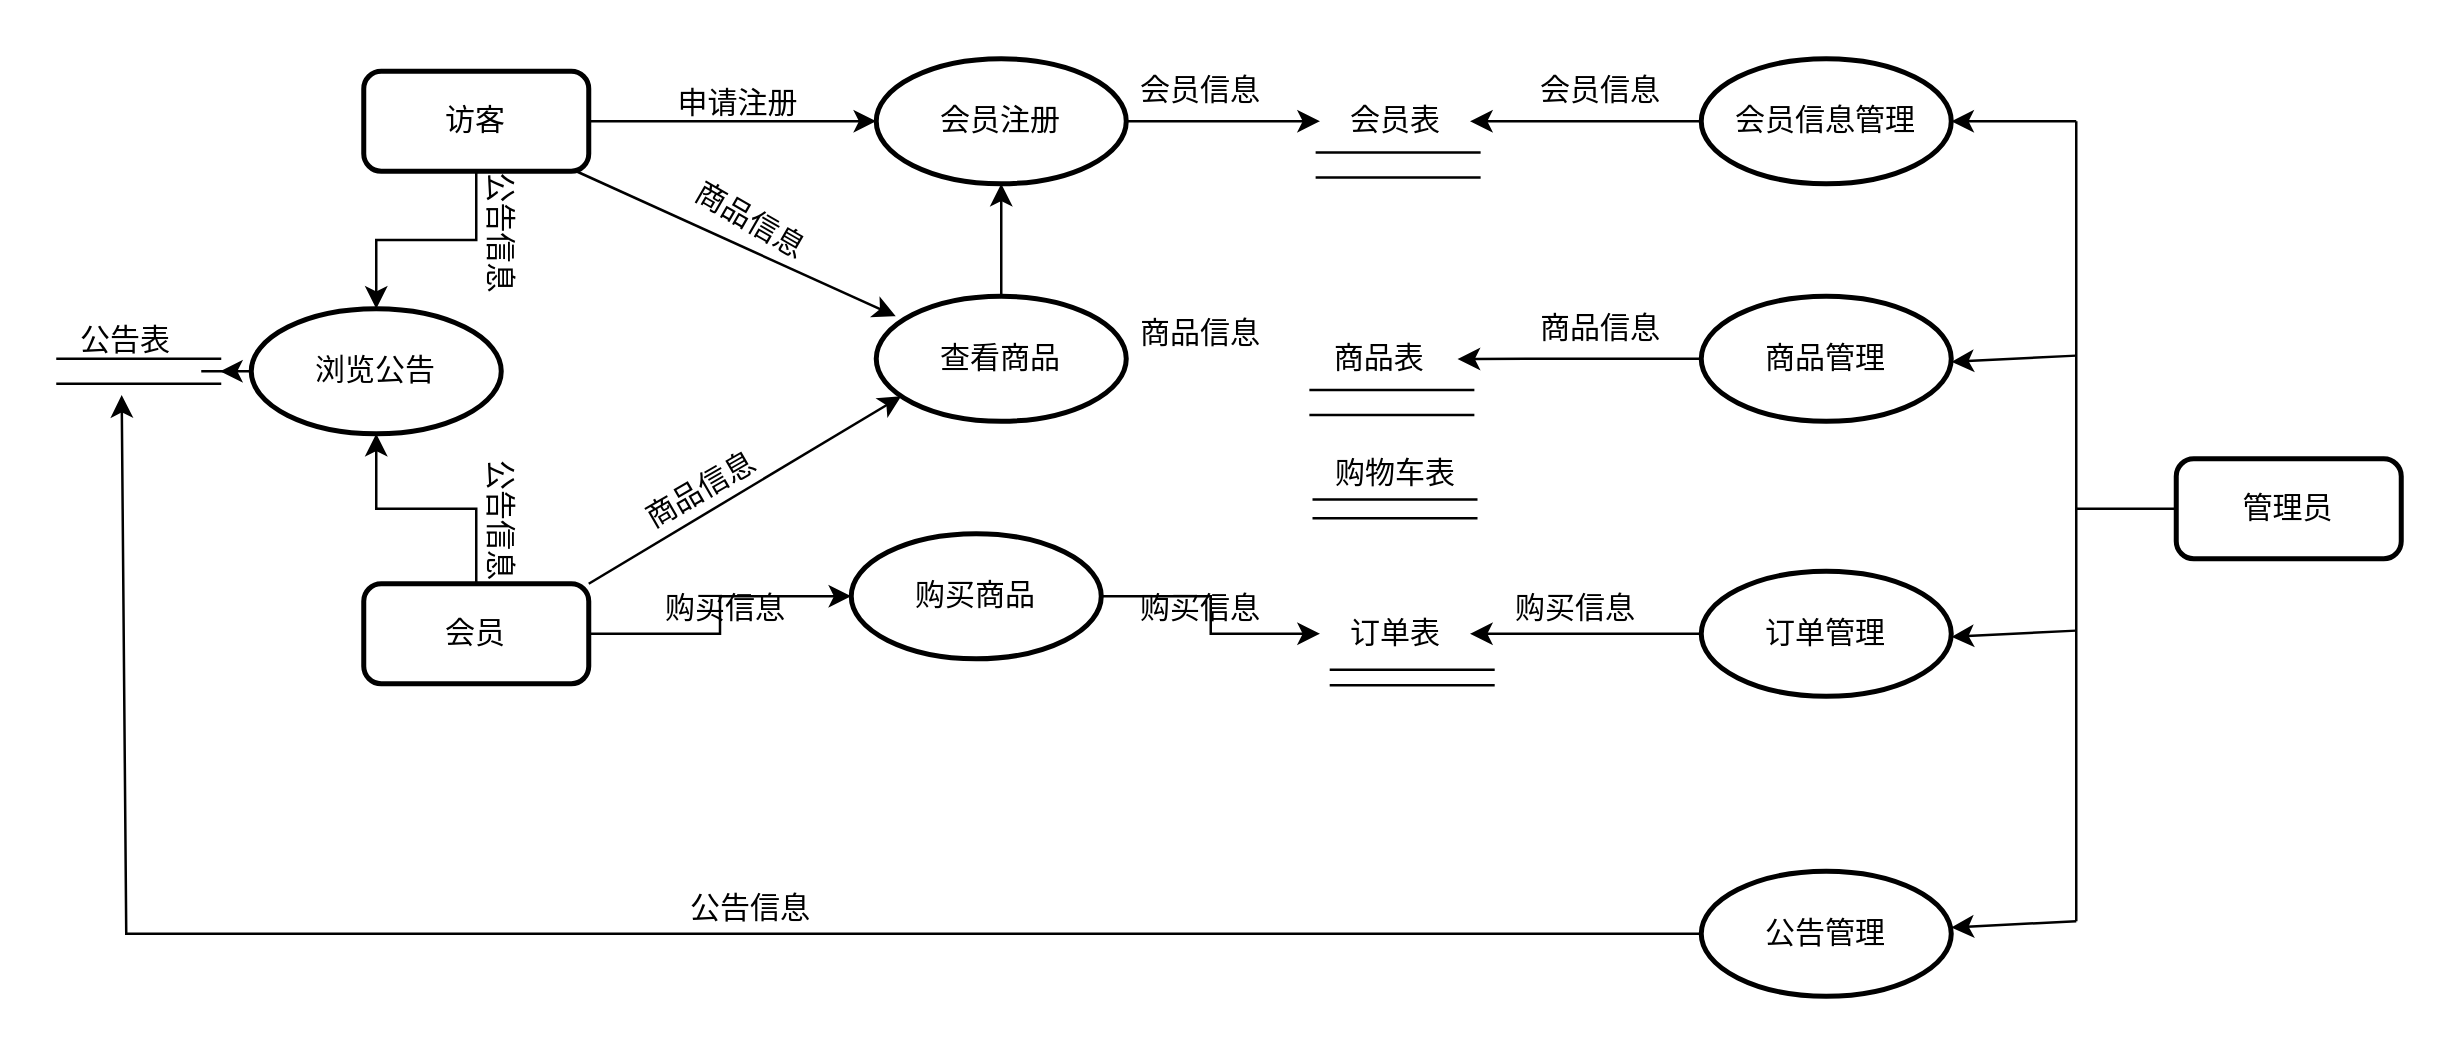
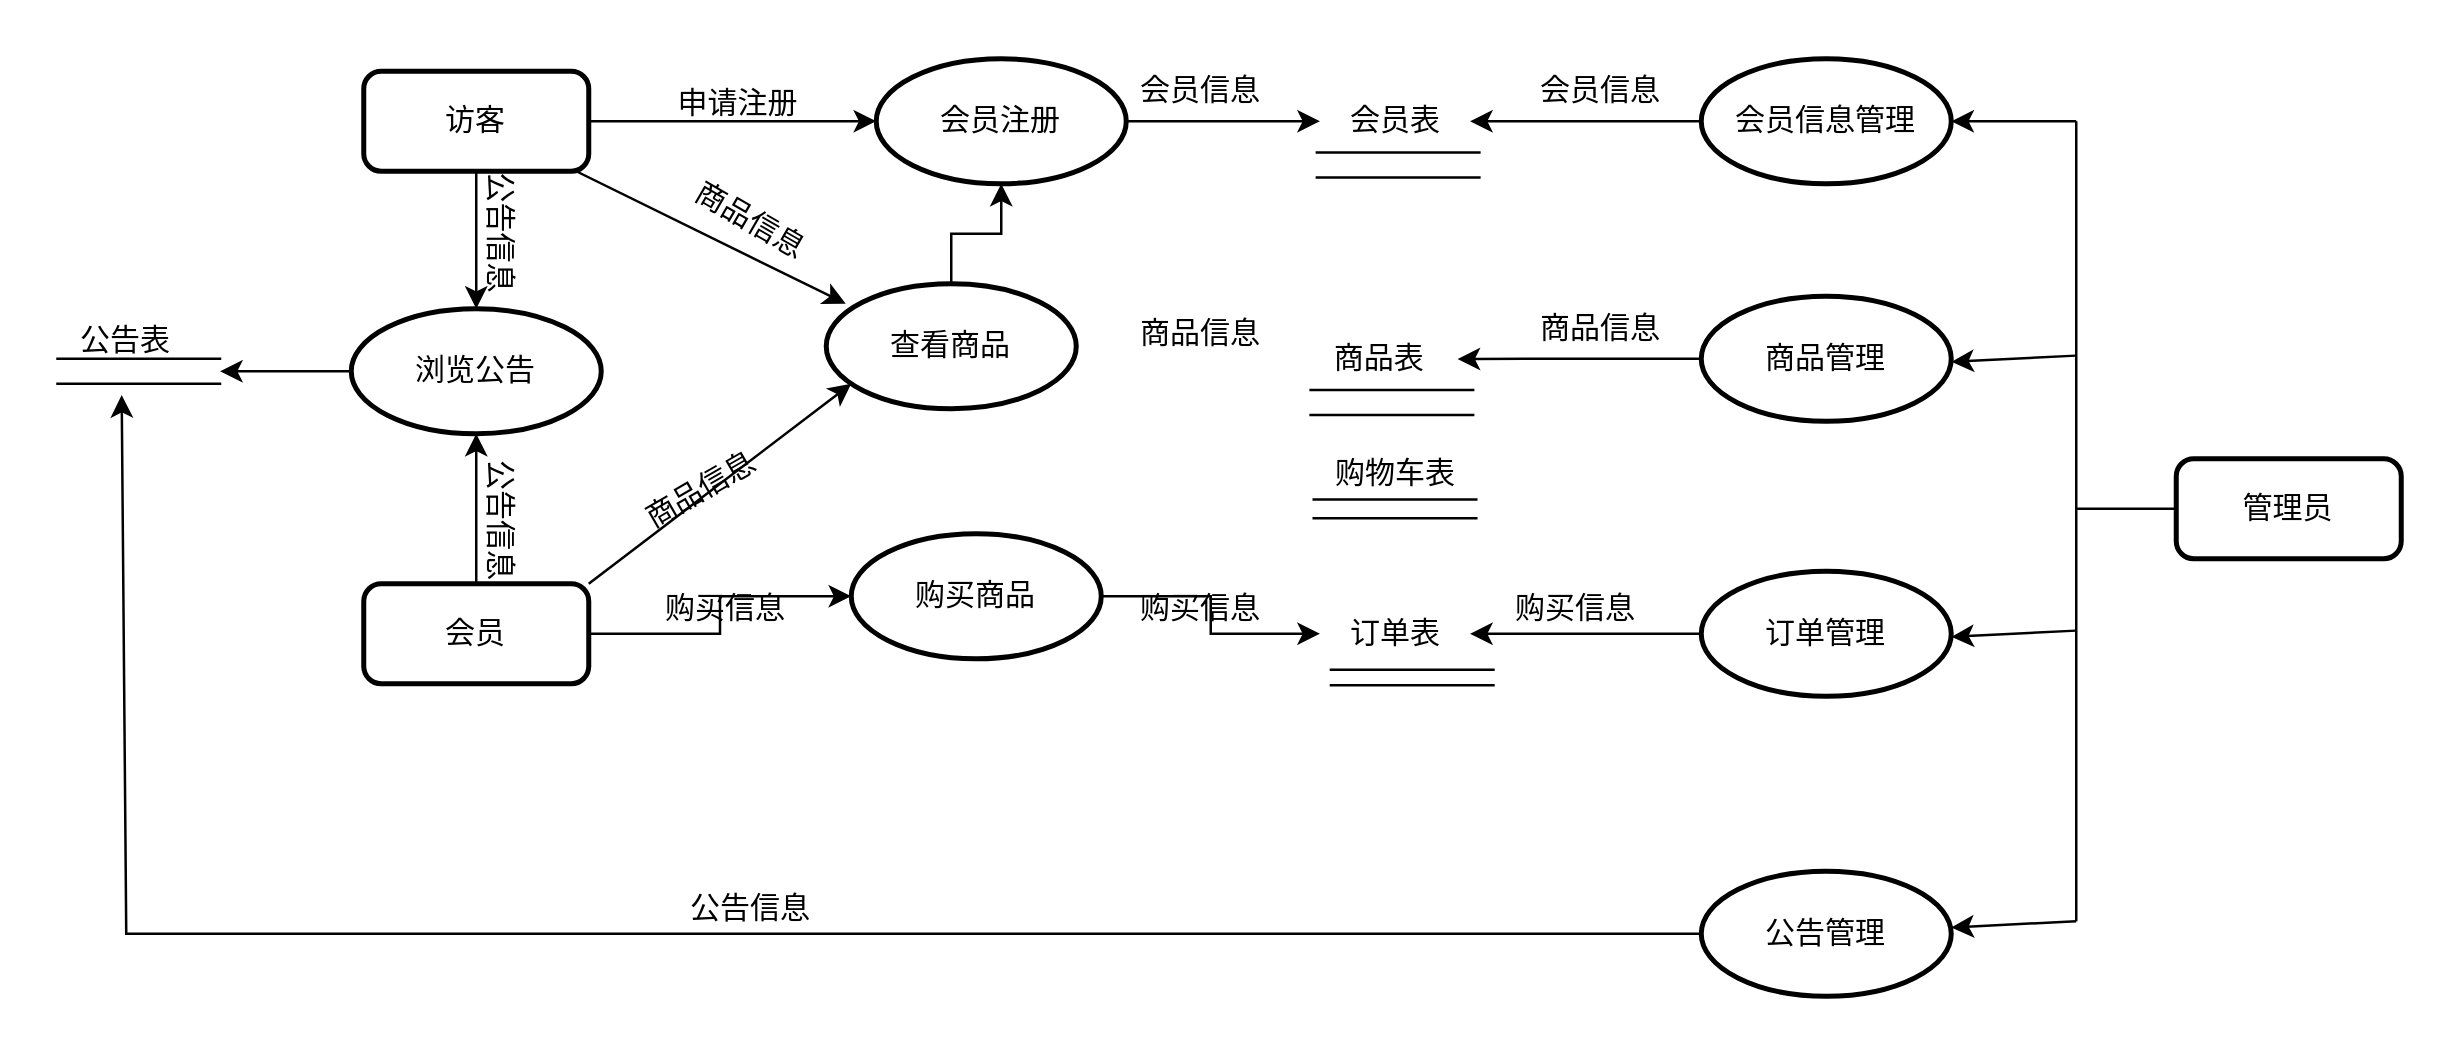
node "查看商品": moved (1001, 359) -> (951, 346)
node "浏览公告": moved (376, 371) -> (476, 371)
